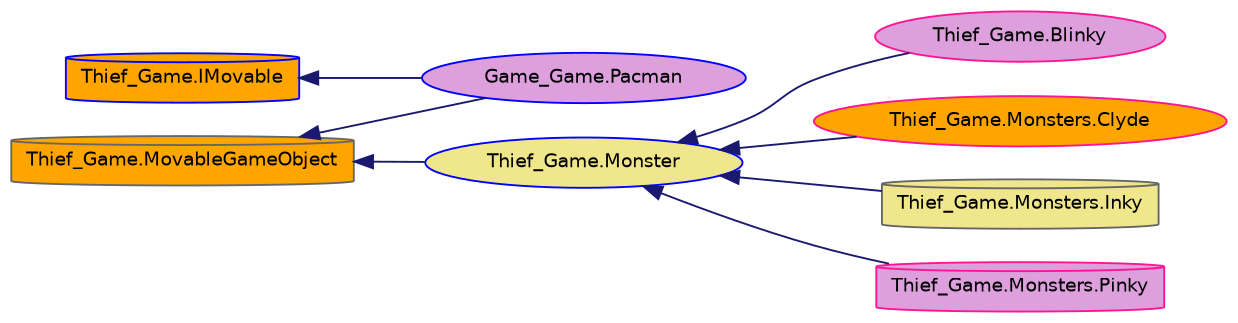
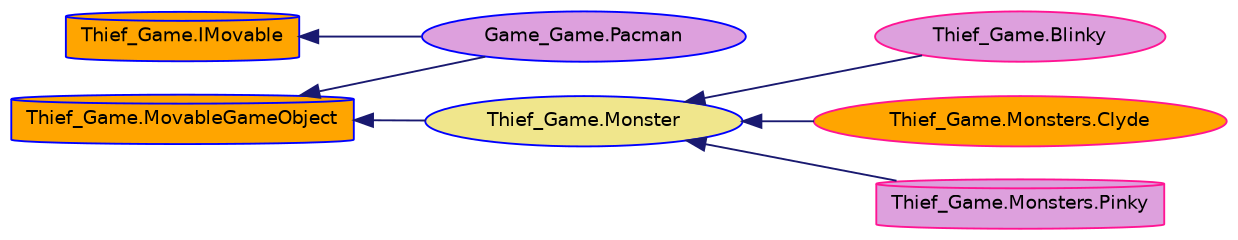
node "Thief_Game.MovableGameObject": color gray40 -> blue
node "Thief_Game.Monsters.Inky": removed
